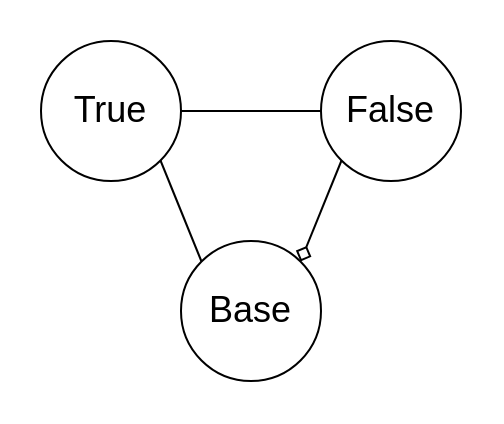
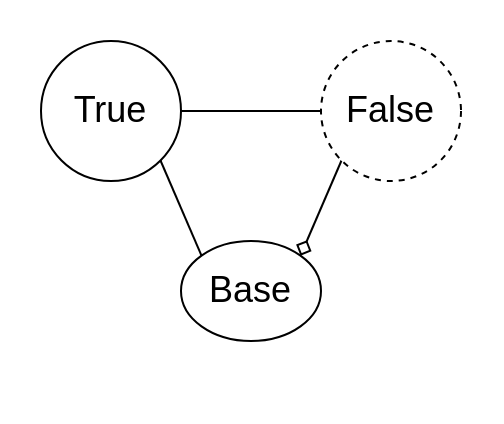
node "False": style solid -> dashed
node "Base": size 140x140 -> 140x100
